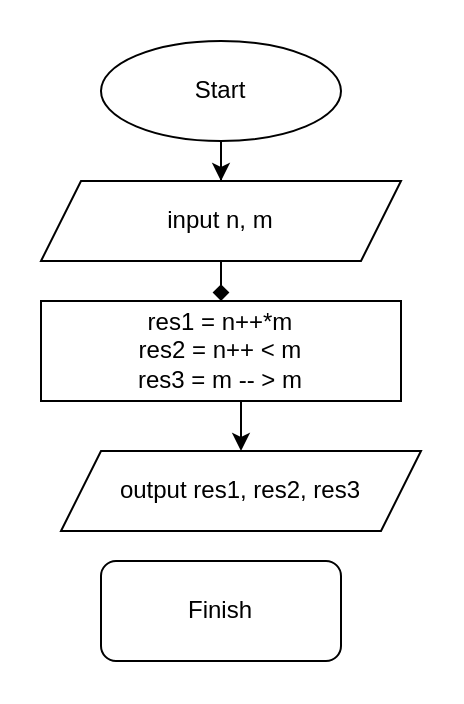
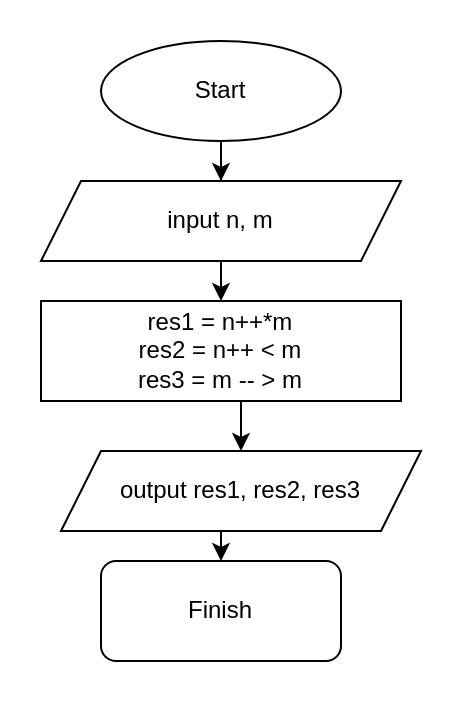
edge "input n, m" -> "res1 = n++*m res2 = n++ < m res3 = m -- > m": arrowhead diamond -> classic
edge "output res1, res2, res3" -> "Finish": added
